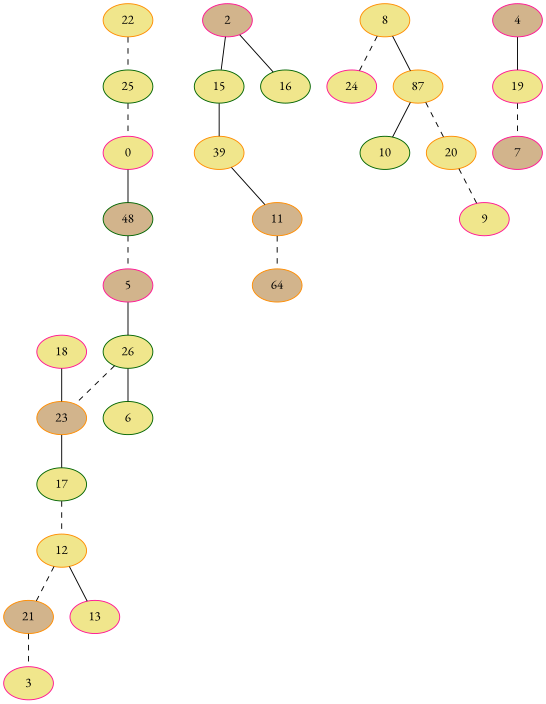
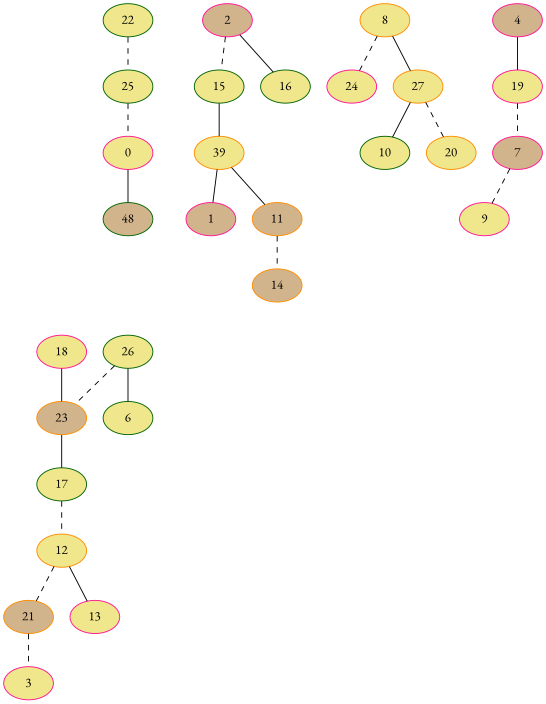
node "22": color darkorange -> darkgreen
edge "2" -- "15": style solid -> dashed
node "87": label "87" -> "27"
edge "20" -- "9": now "7" -- "9"
node "1": added
node "5": removed
node "64": label "64" -> "14"
